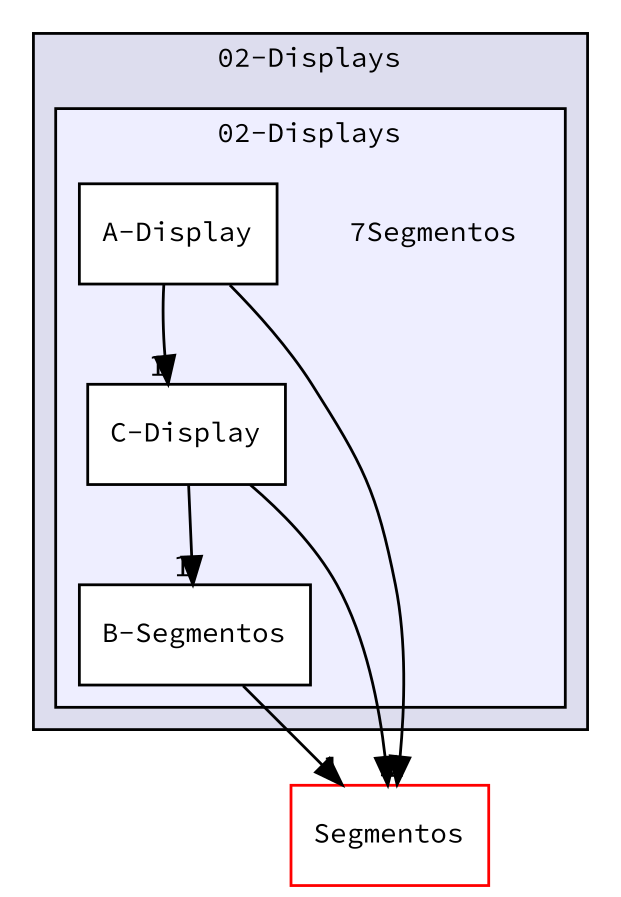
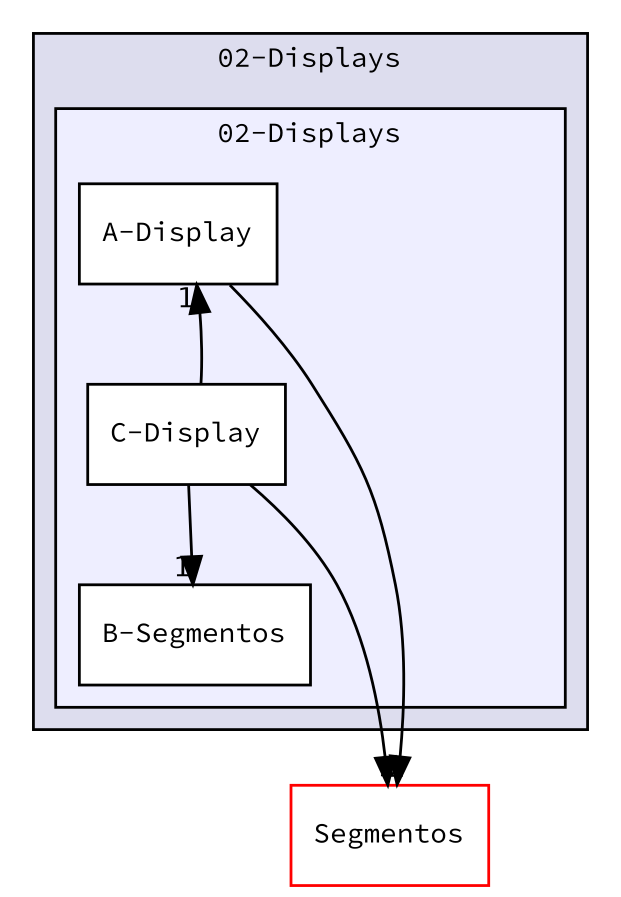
node "7Segmentos": removed
edge "A-Display" -> "C-Display": reversed
edge "B-Segmentos" -> "Segmentos": removed
